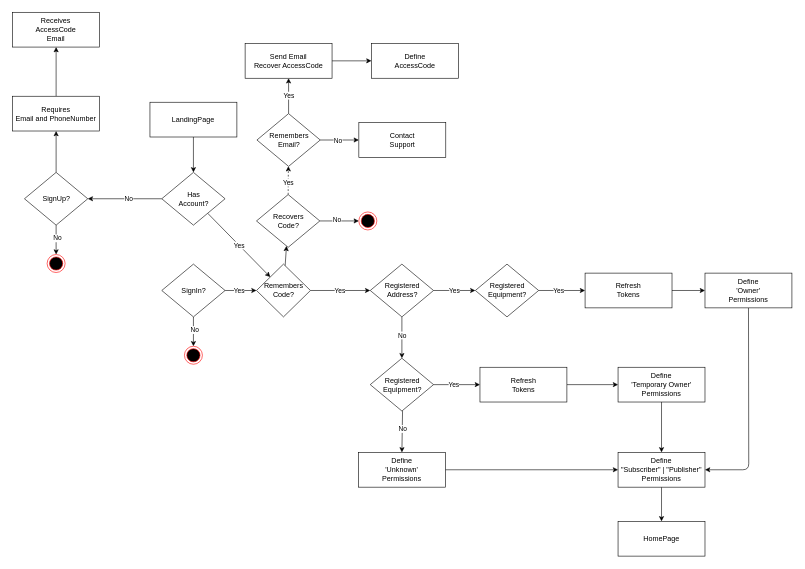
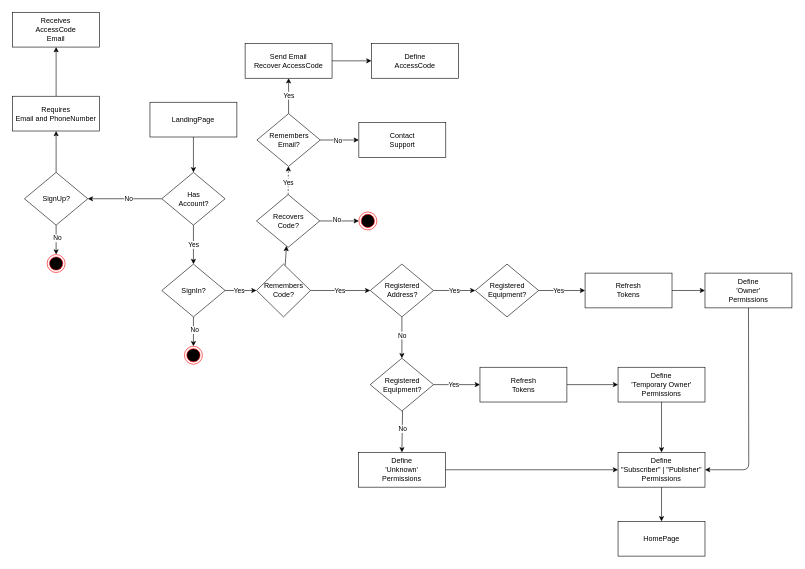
edge "Has Account?" -> "Remembers Code?": now "Has Account?" -> "SignIn?"
